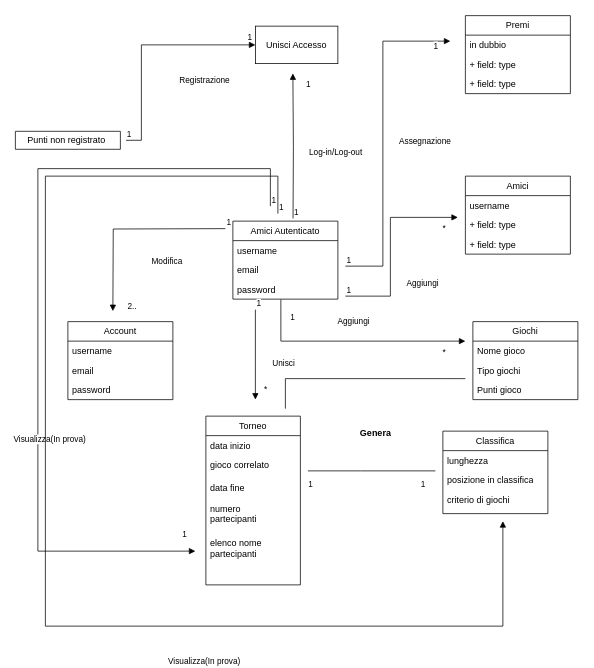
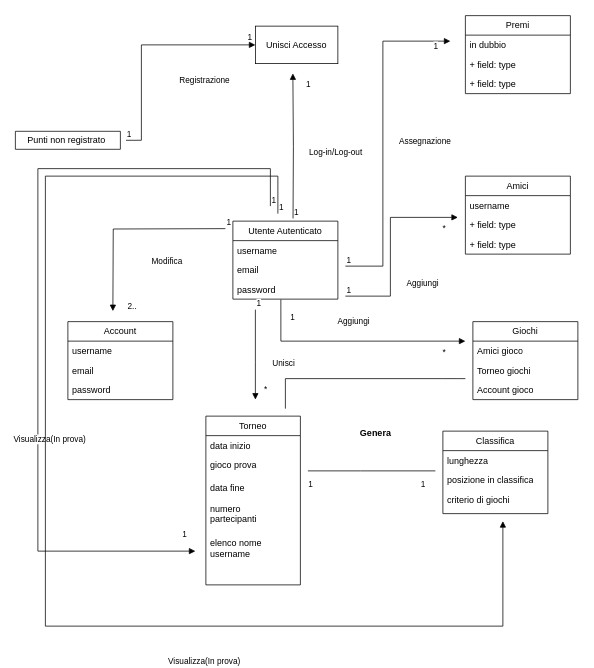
node "Amici Autenticato": label "Amici Autenticato" -> "Utente Autenticato"
node "Nome gioco": label "Nome gioco" -> "Amici gioco"
node "Tipo giochi": label "Tipo giochi" -> "Torneo giochi"
node "Punti gioco": label "Punti gioco" -> "Account gioco"
node "gioco correlato": label "gioco correlato" -> "gioco prova"
node "elenco nome partecipanti": label "elenco nome partecipanti" -> "elenco nome username"
